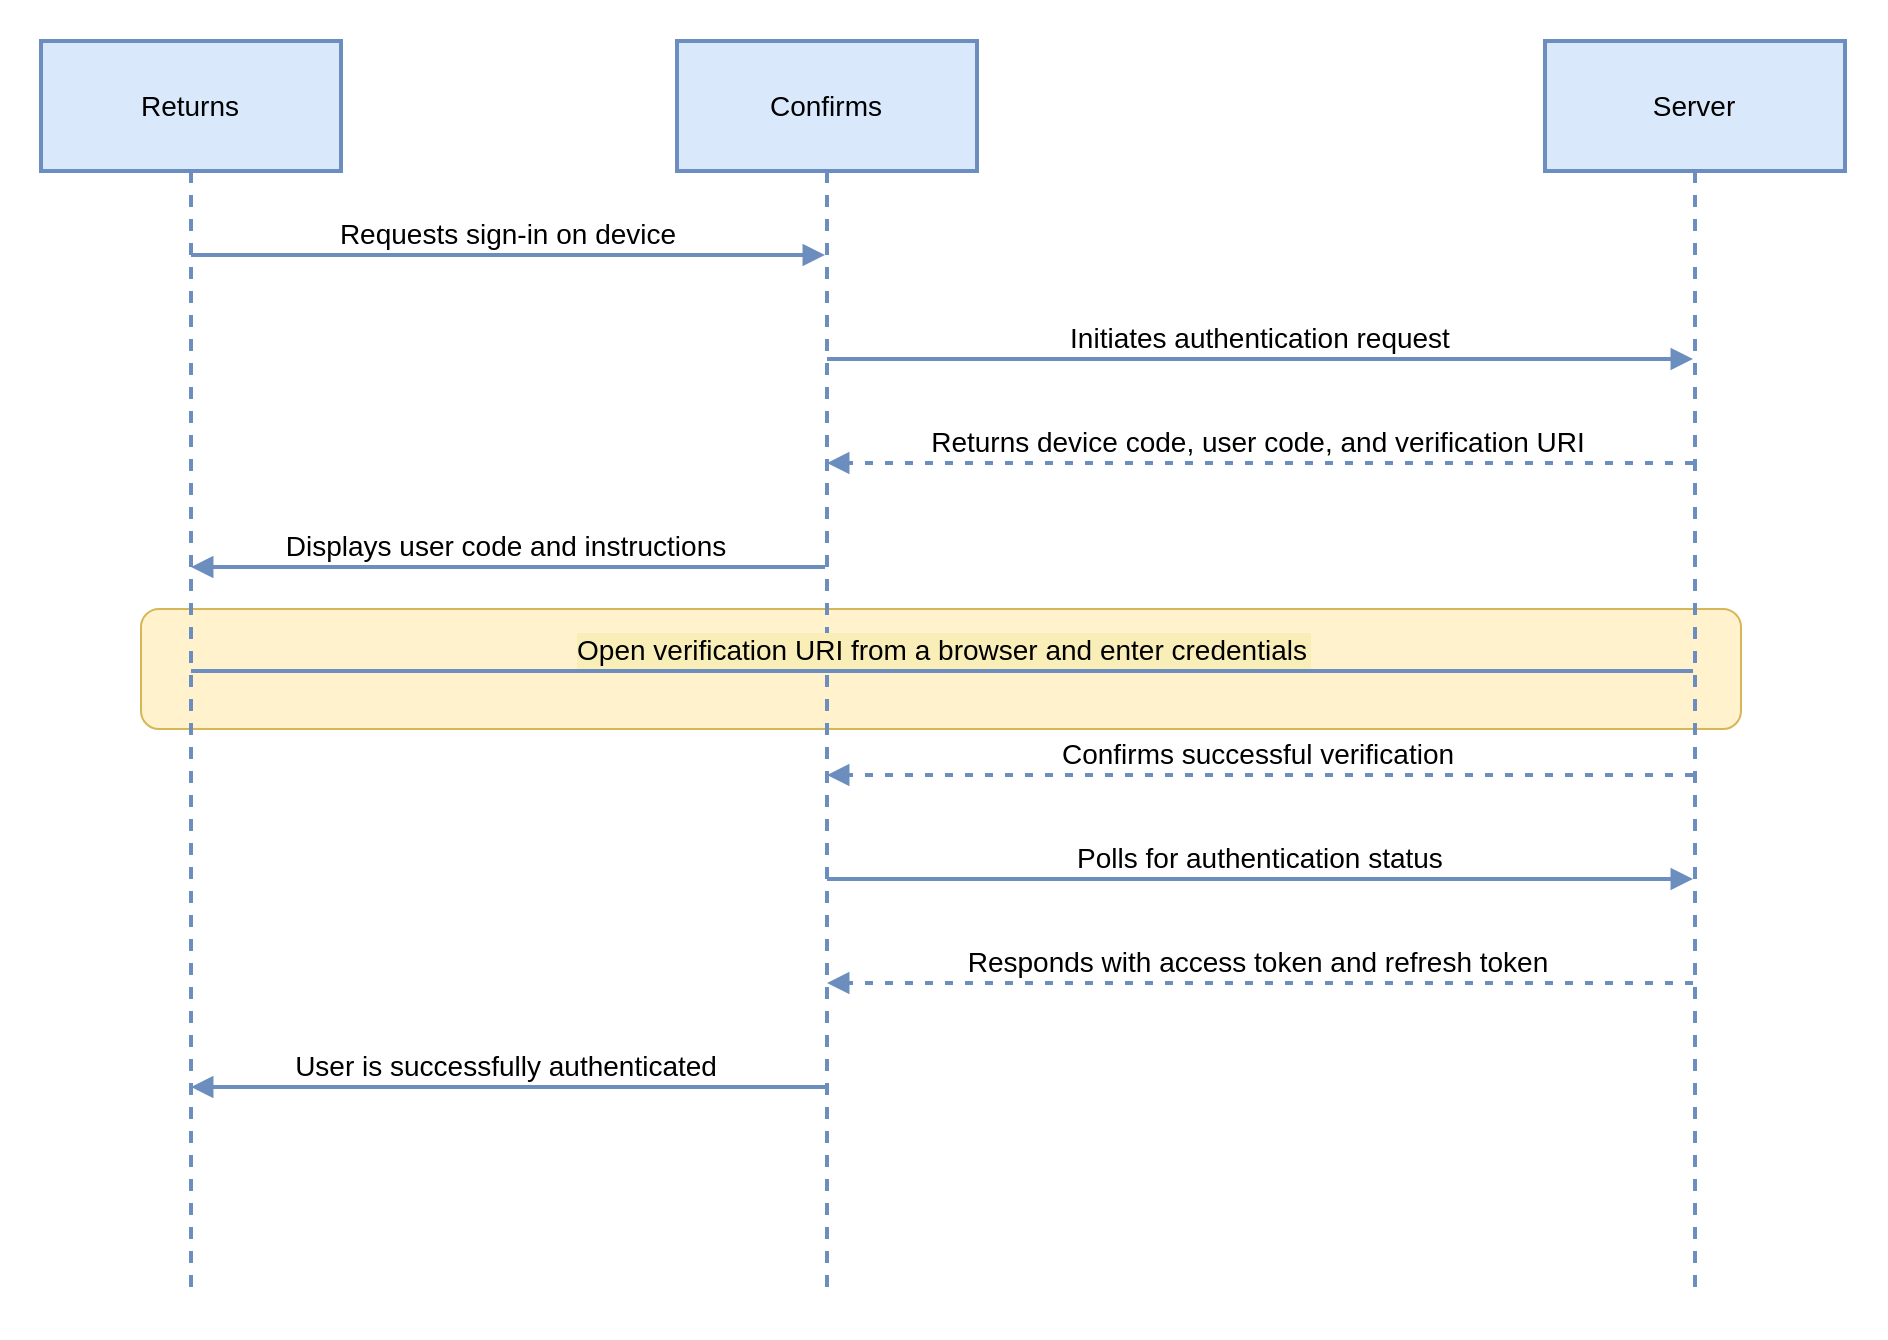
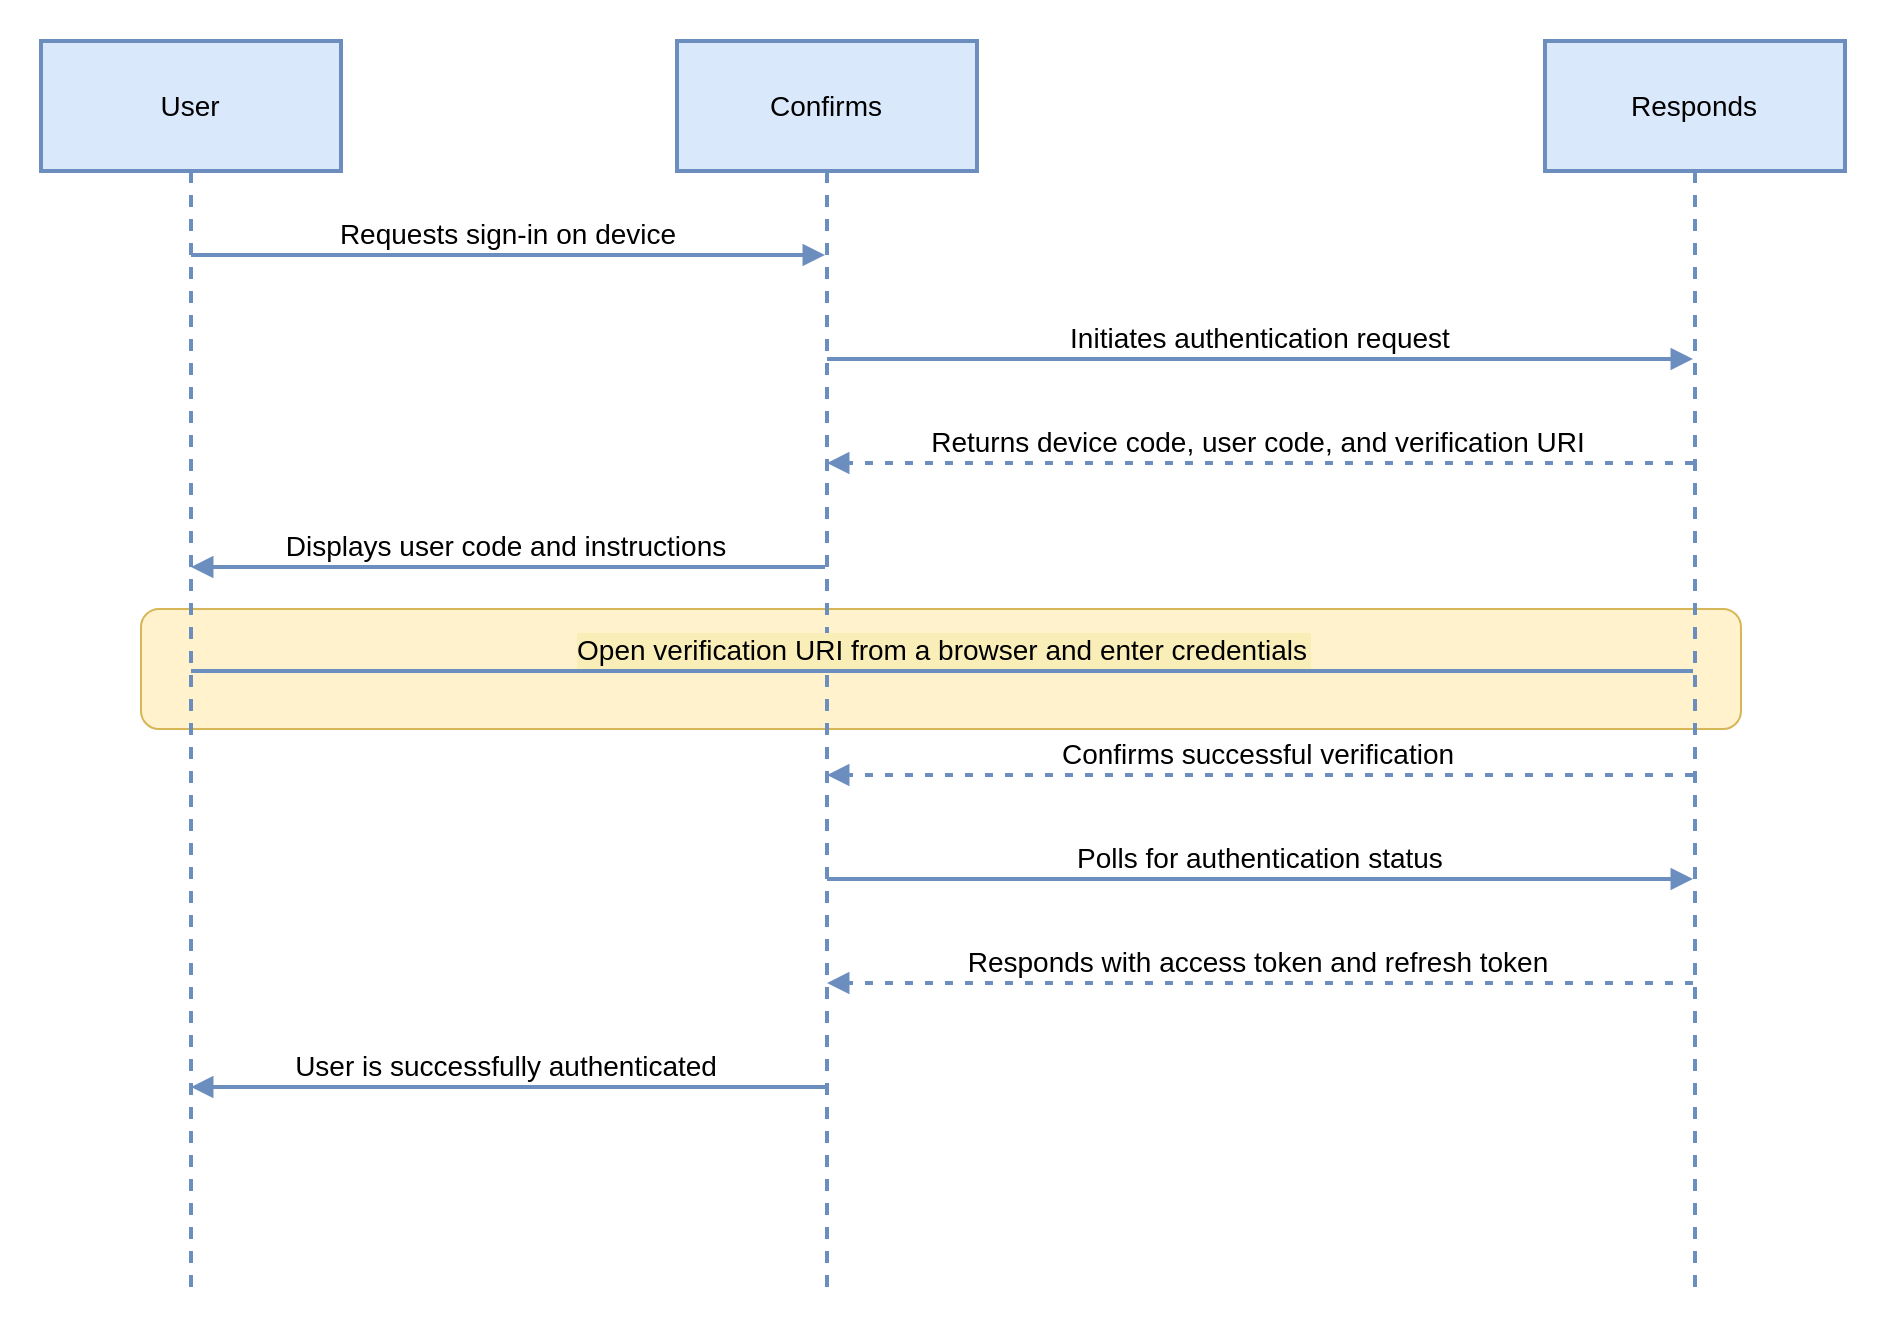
node "Returns": label "Returns" -> "User"
node "Server": label "Server" -> "Responds"
